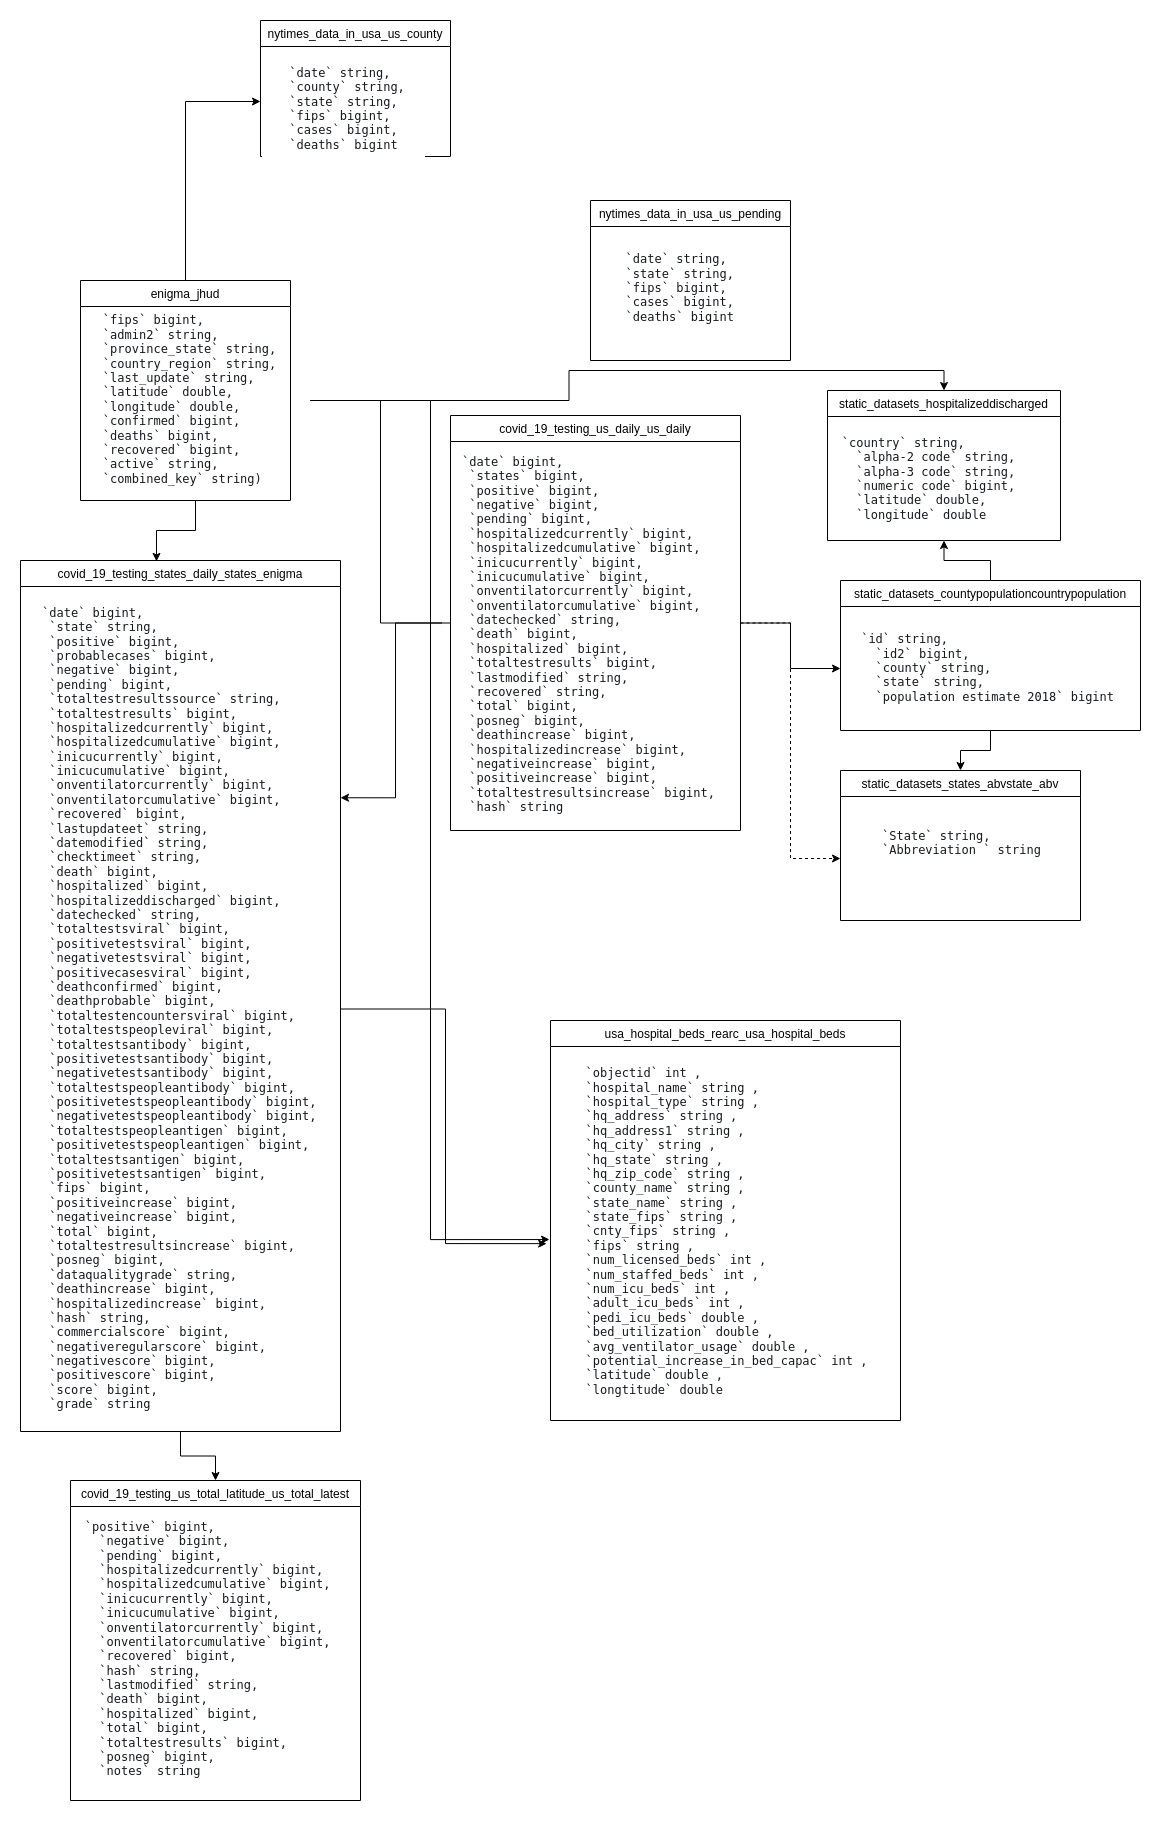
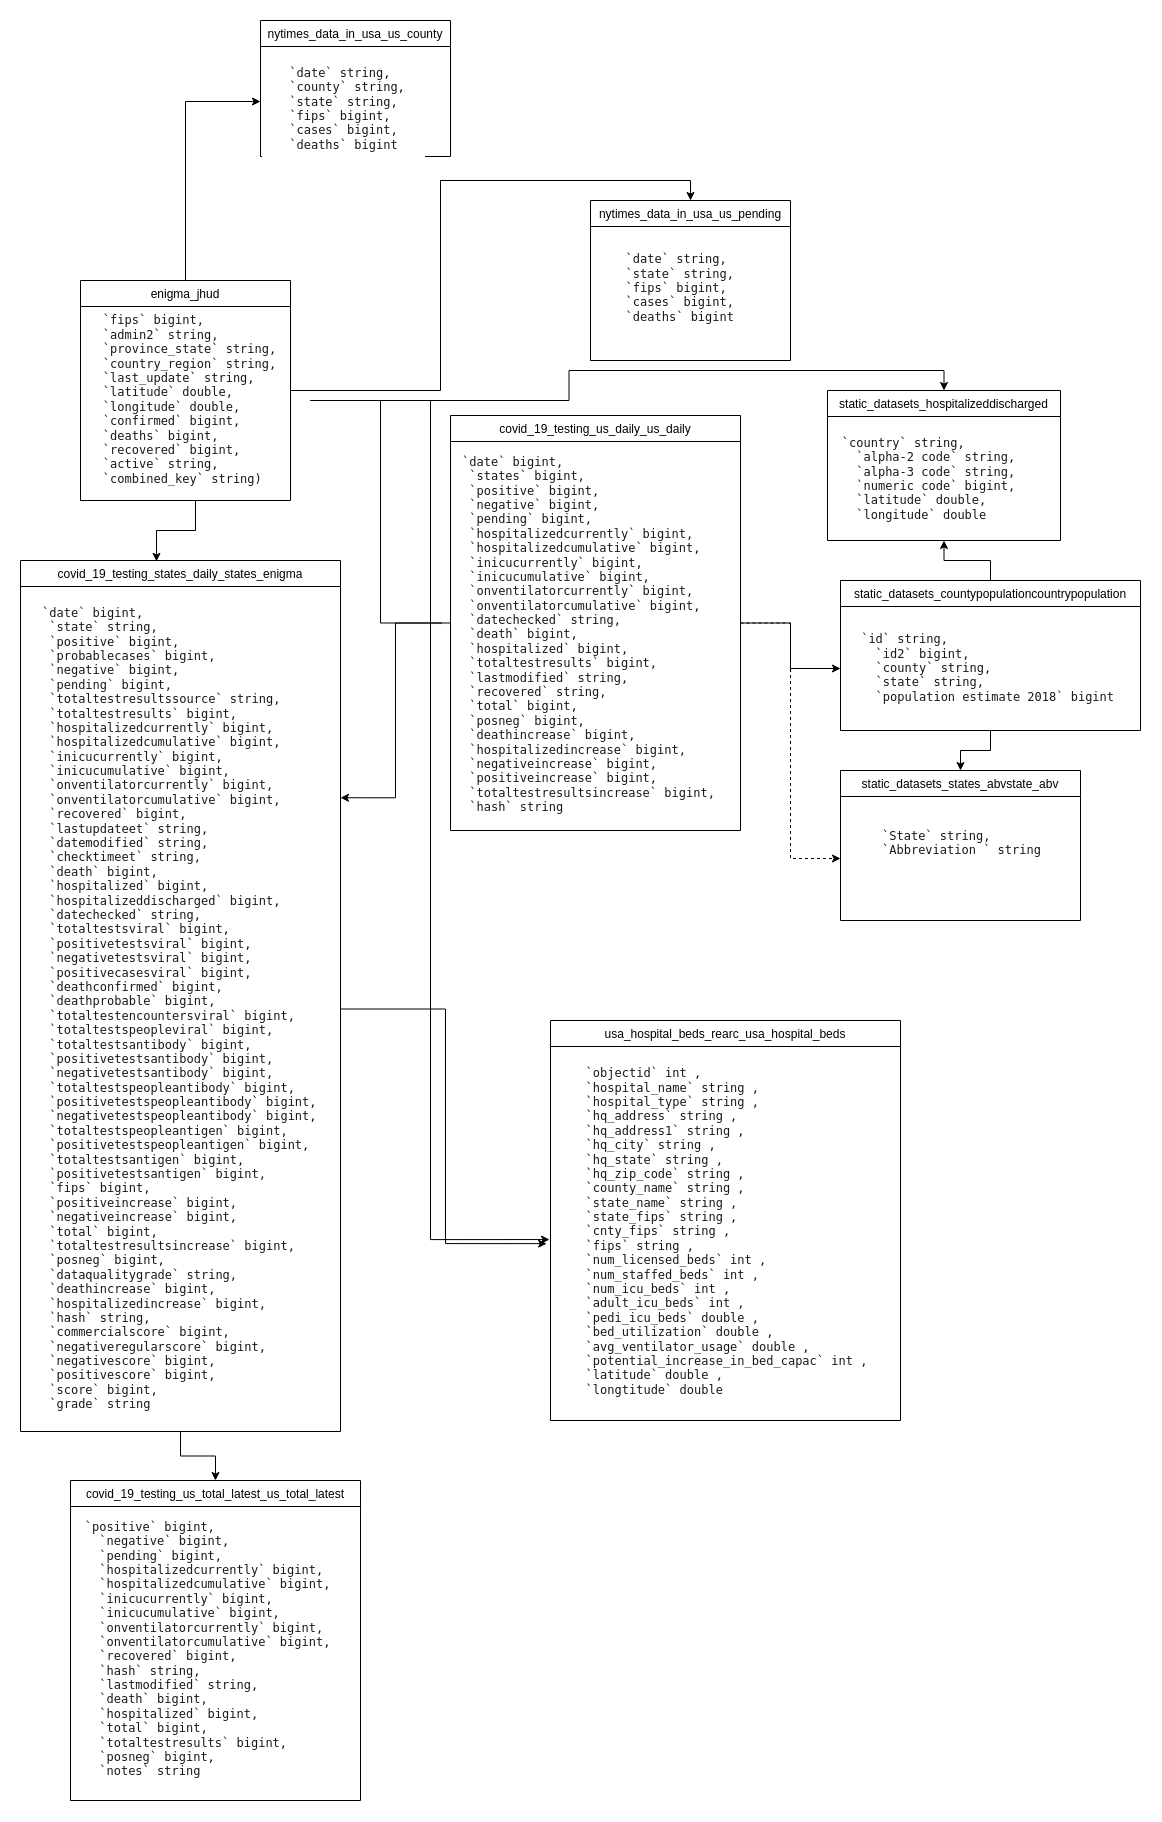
edge "enigma_jhud" -> "nytimes_data_in_usa_us_pending": added
node "covid_19_testing_us_total_latitude_us_total_latest": label "covid_19_testing_us_total_latitude_us_total_latest" -> "covid_19_testing_us_total_latest_us_total_latest"
